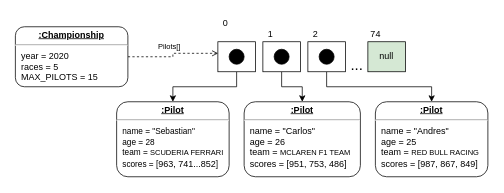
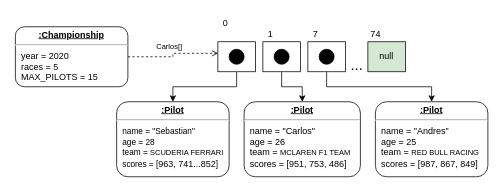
node "2": label "2" -> "7"
node "Pilots[]": label "Pilots[]" -> "Carlos[]"
